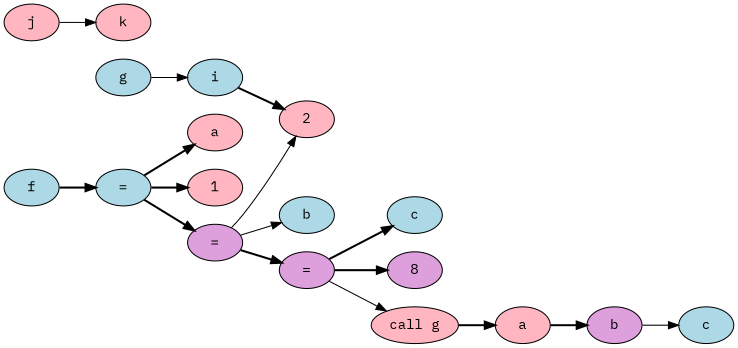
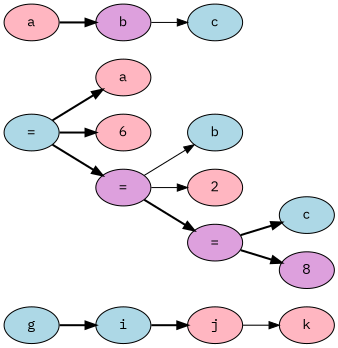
edge "g" -> "i": style solid -> bold
edge "i" -> "2": now "i" -> "j"
node "f": removed
node "1": label "1" -> "6"
node "call g": removed
